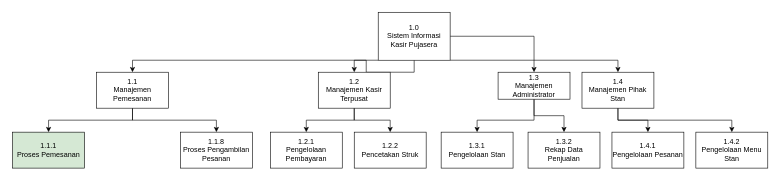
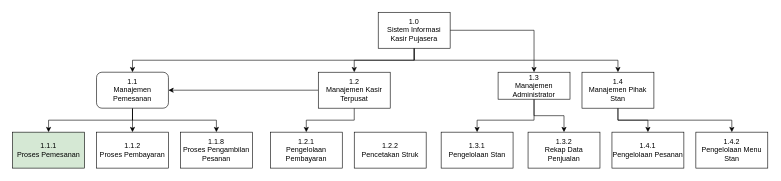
node "1.0 Sistem Informasi Kasir Pujasera": size 72x48 -> 72x36
node "1.1 Manajemen Pemesanan": shape rectangle -> rounded rectangle
edge "1.1 Manajemen Pemesanan" -> "1.1.2 Proses Pembayaran": added
edge "1.2 Manajemen Kasir Terpusat" -> "1.2.2 Pencetakan Struk": now "1.2 Manajemen Kasir Terpusat" -> "1.1 Manajemen Pemesanan"
node "1.1.2 Proses Pembayaran": added
